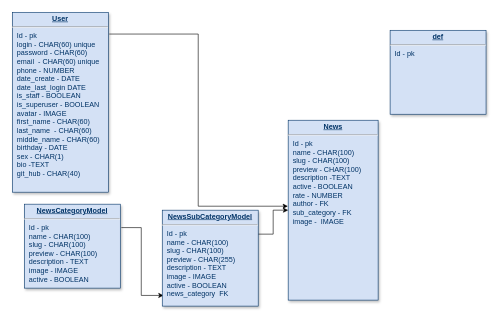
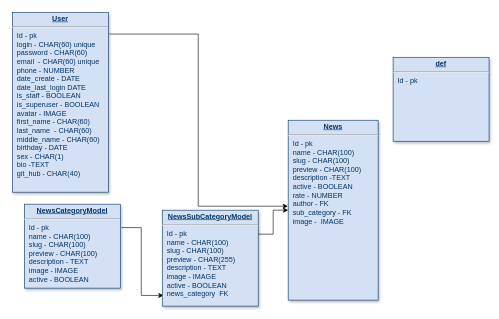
node "def Id - pk": moved (438, 72) -> (441, 99)
